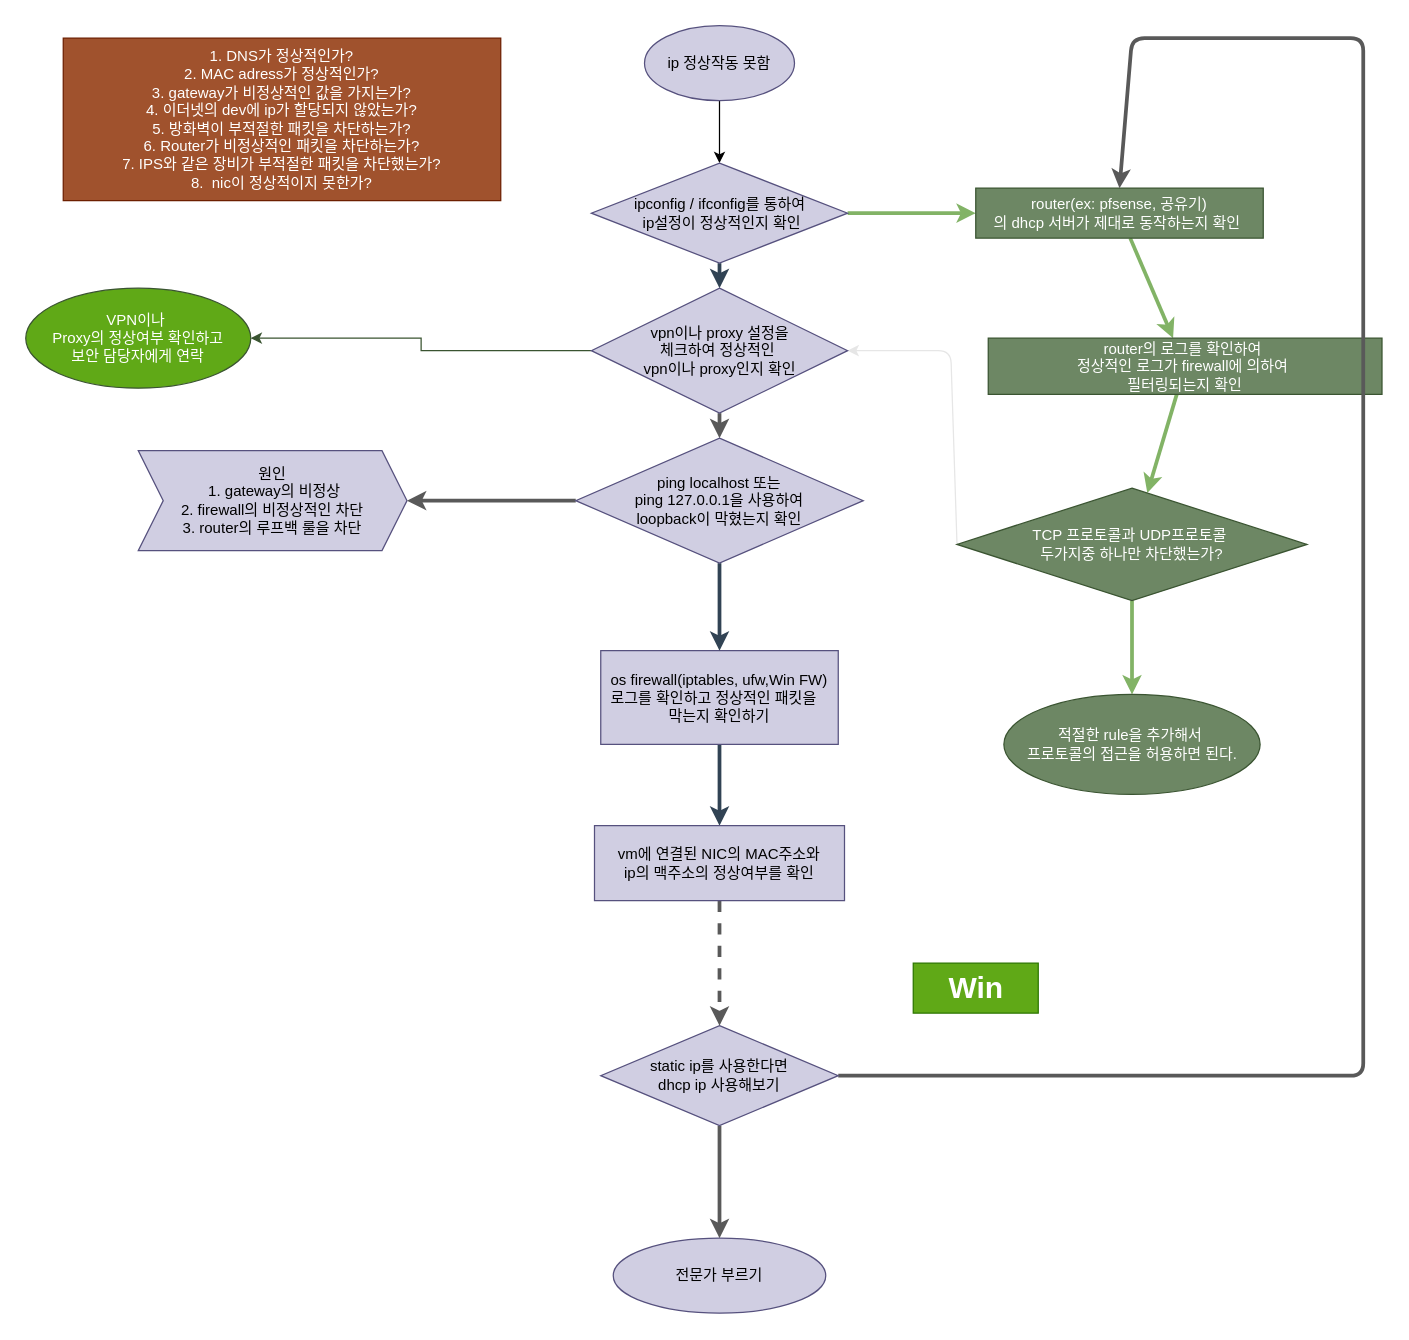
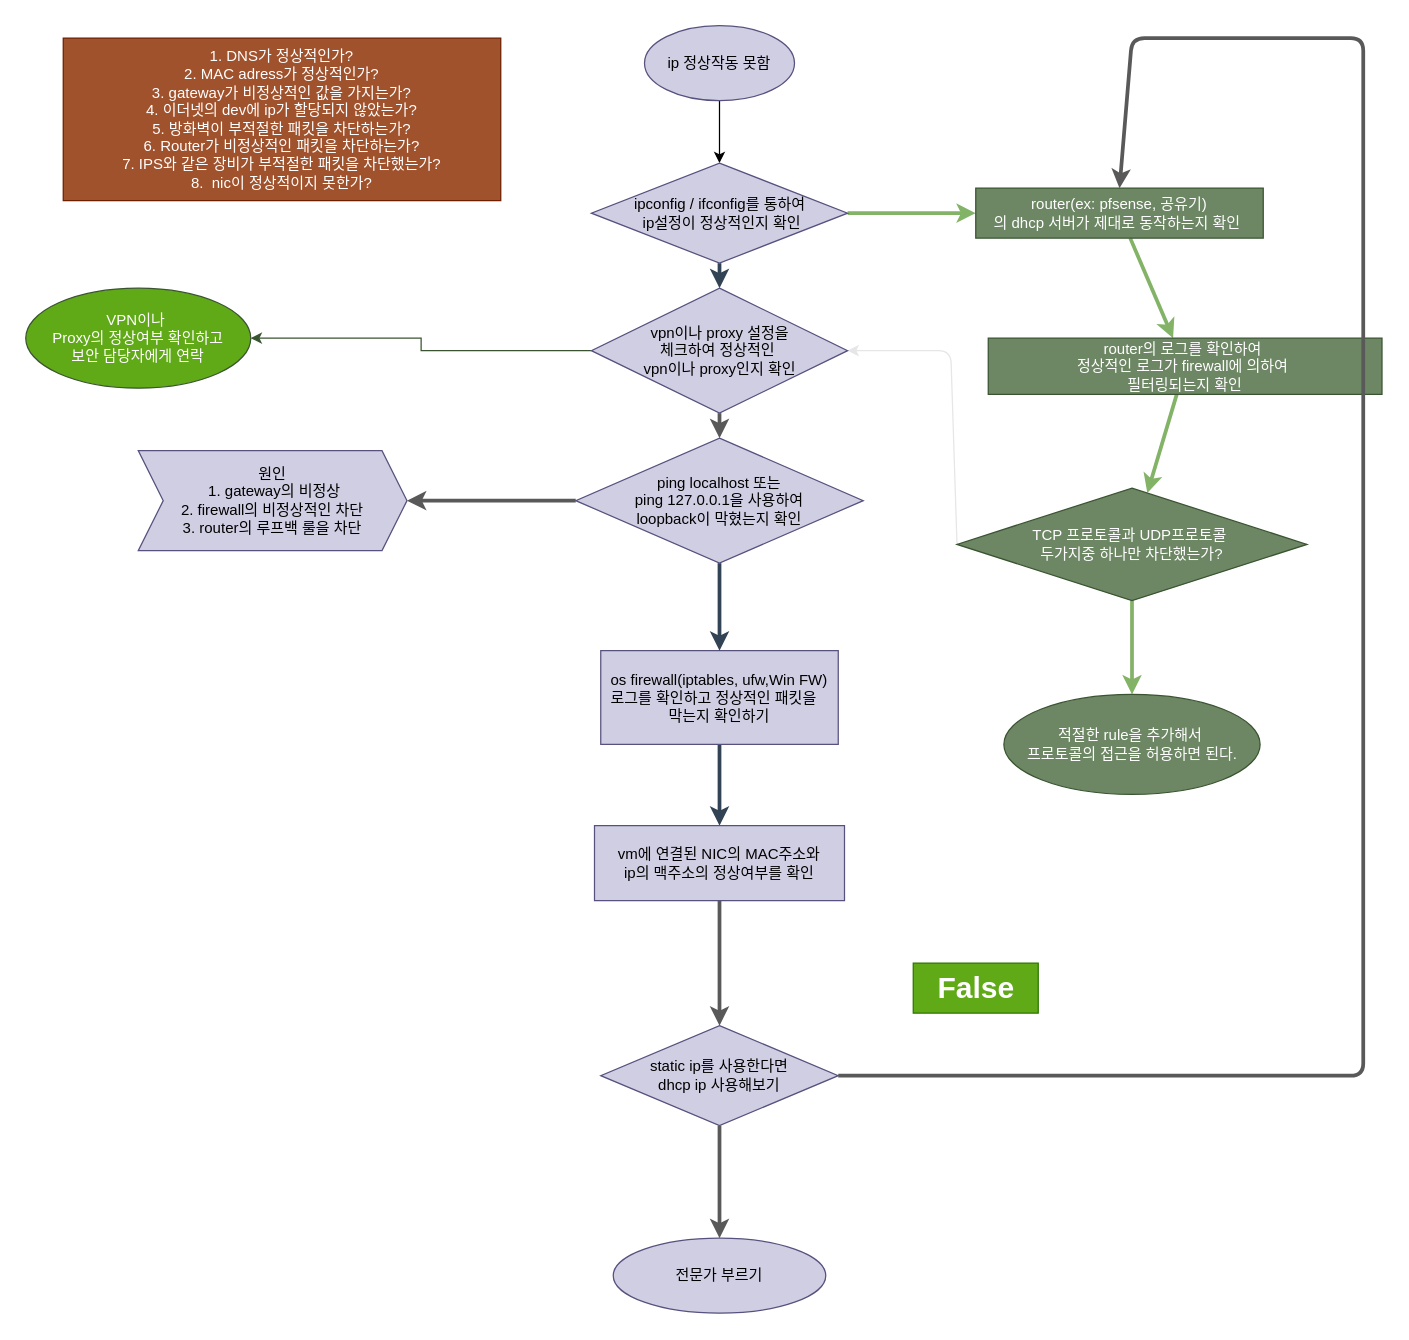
edge "vm에 연결된 NIC의 MAC주소와 ip의 맥주소의 정상여부를 확인" -> "static ip를 사용한다면 dhcp ip 사용해보기": style dashed -> solid
node "Win": label "Win" -> "False"
